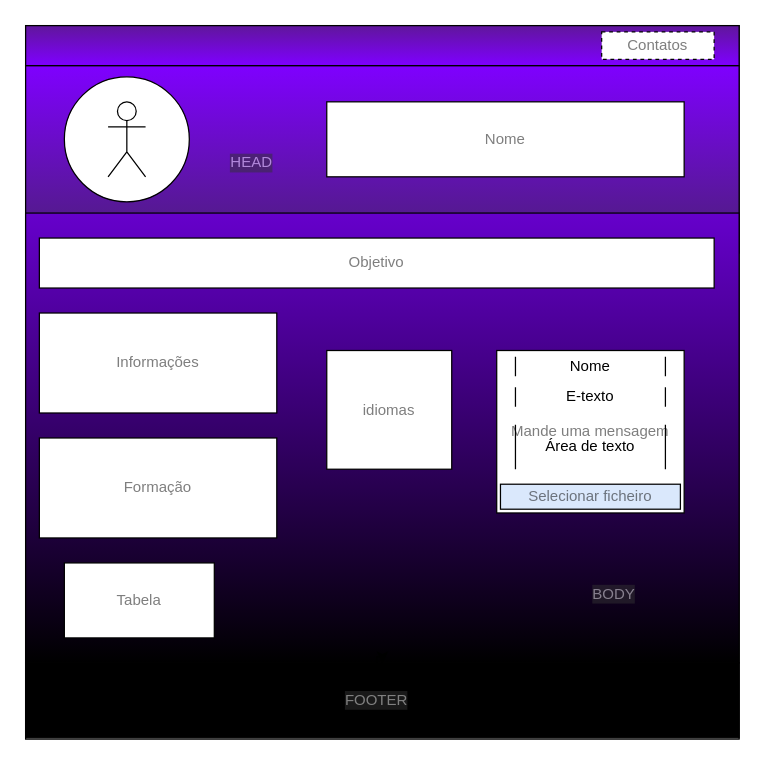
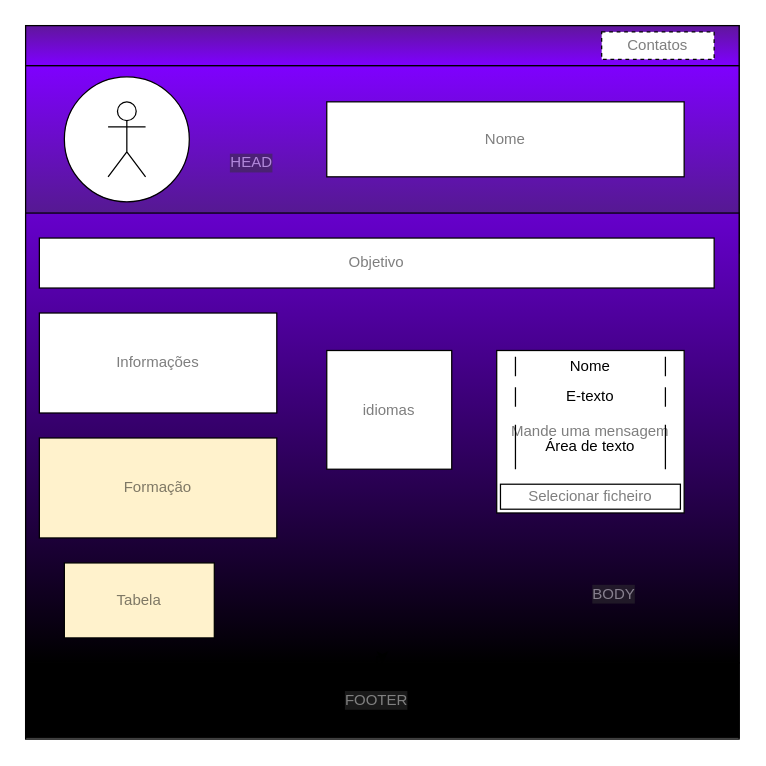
node "Formação": fillcolor #ffffff -> #fff2cc
node "Selecionar ficheiro": fillcolor #dae8fc -> #ffffff
node "Tabela": fillcolor #ffffff -> #fff2cc
